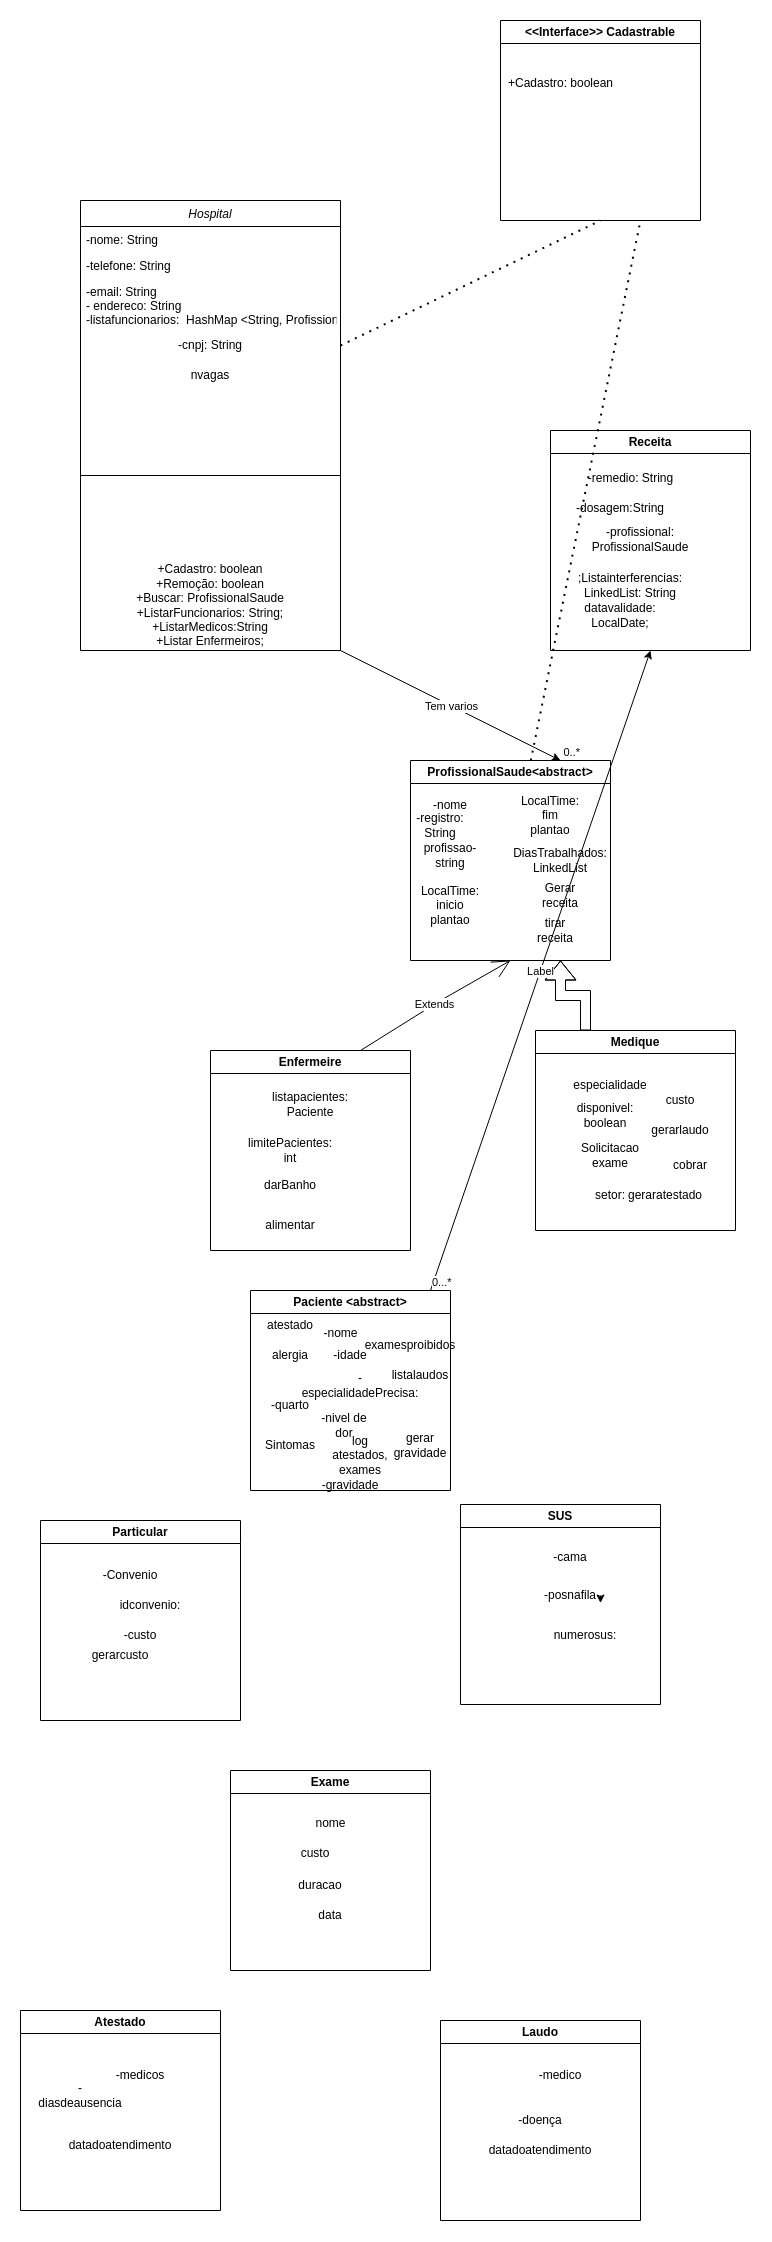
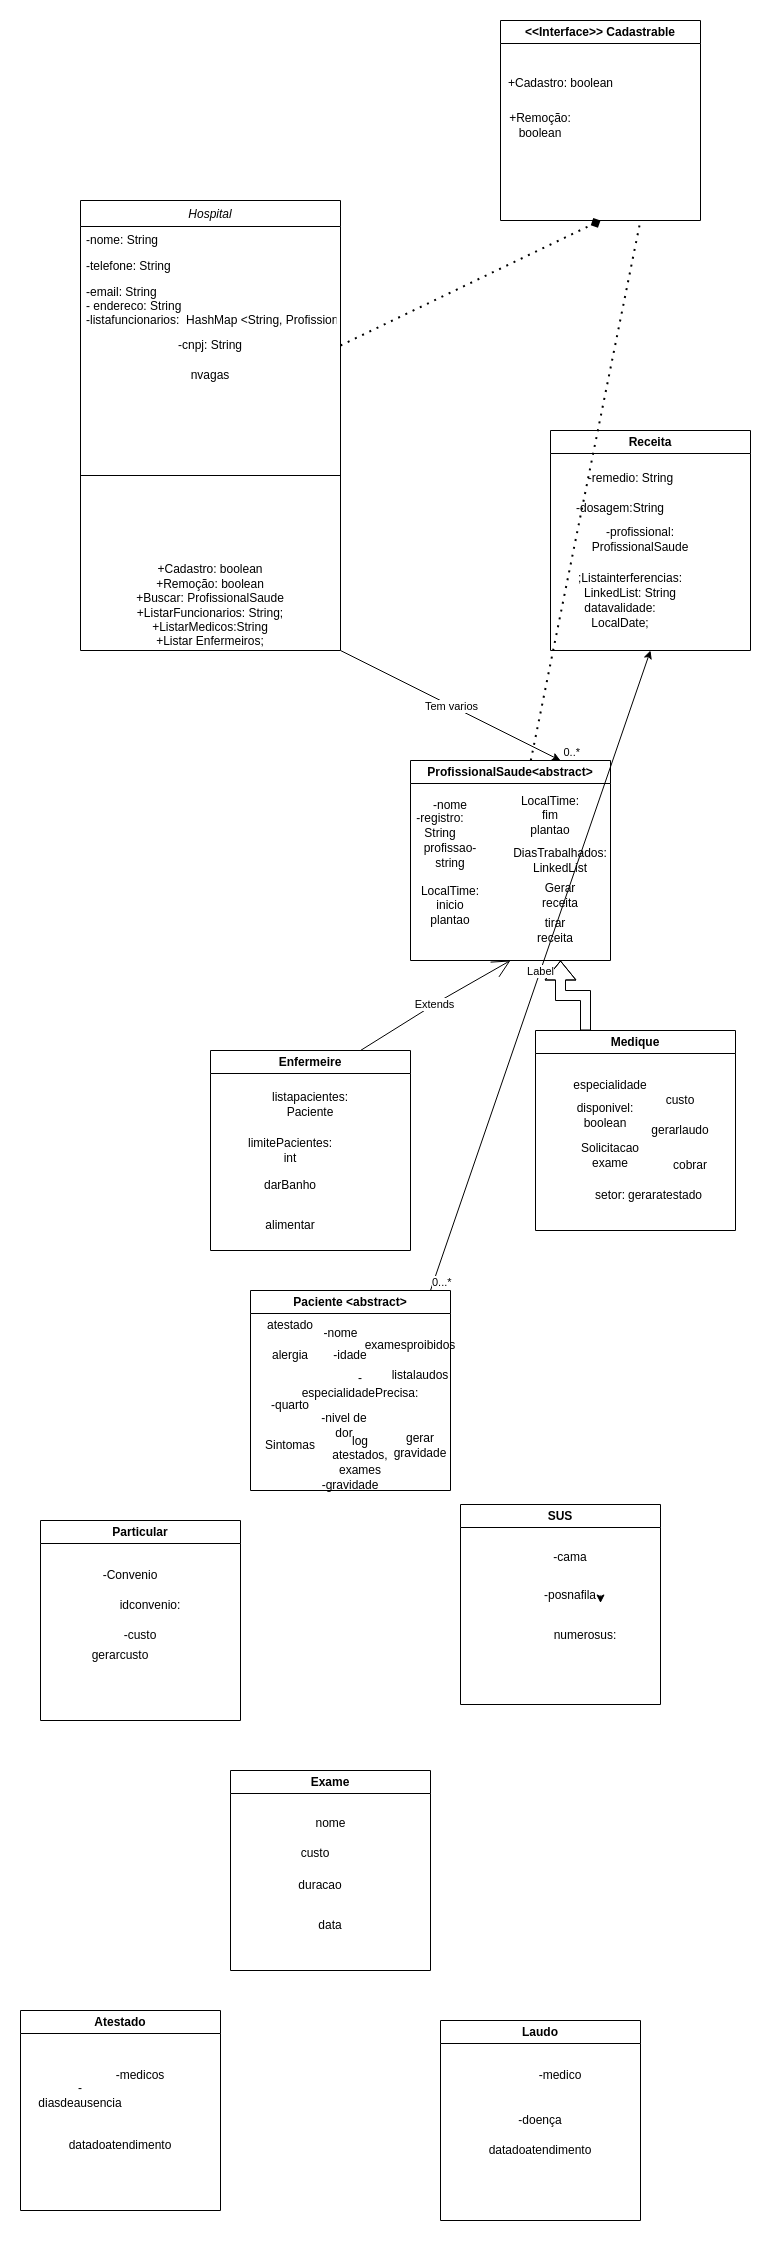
node "+Remoção: boolean": added
edge "<<Interface>> Cadastrable" -- "-cnpj: String": arrowhead none -> diamond
node "data": moved (331, 1916) -> (331, 1926)
